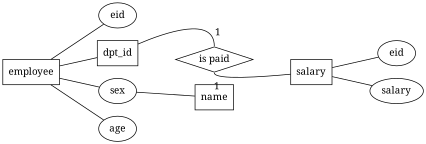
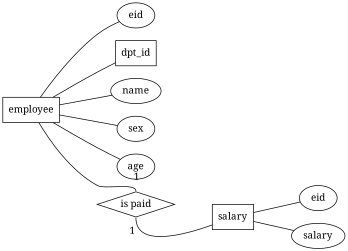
edge "dpt_id" -- "is paid": now "employee" -- "is paid"
edge "sex" -- "name": now "employee" -- "name"
node "name": shape box -> ellipse
